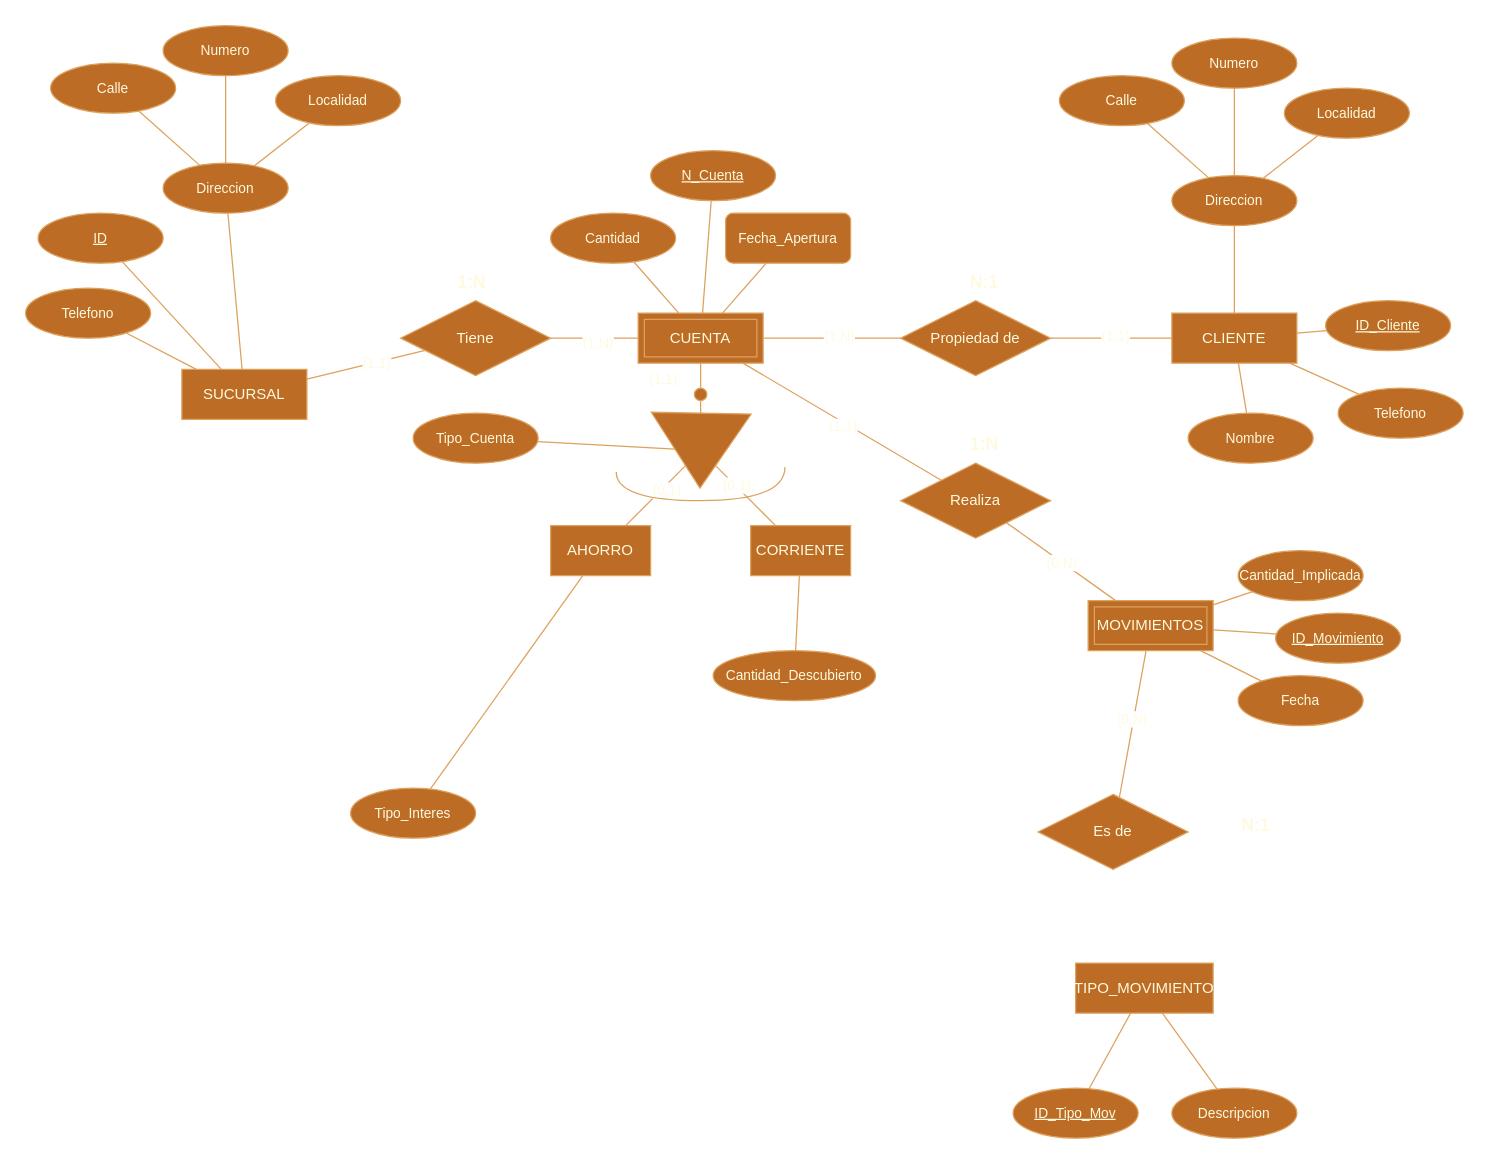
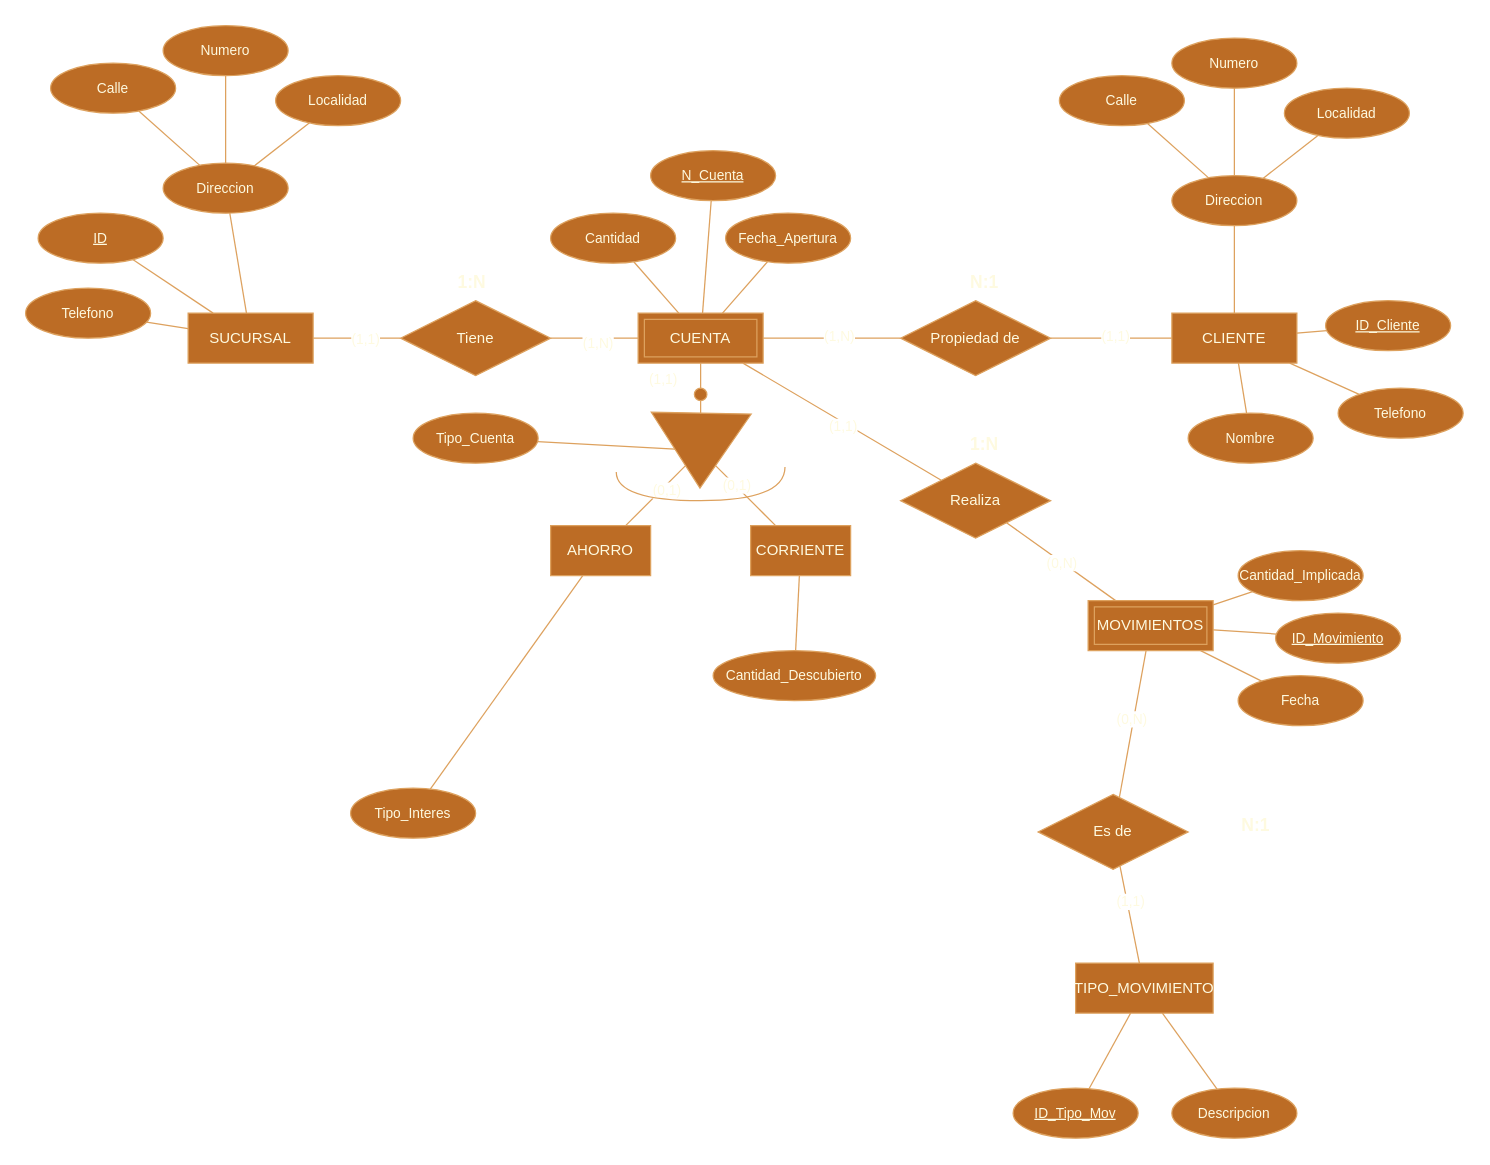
node "Fecha_Apertura": shape rounded rectangle -> ellipse
node "SUCURSAL": moved (244, 394) -> (251, 338)
edge "Es de" -- "TIPO_MOVIMIENTO": added, label "(1,1)"
